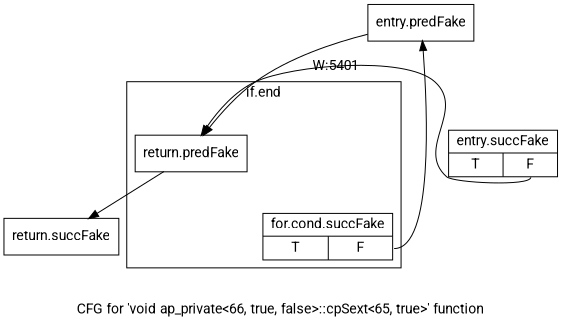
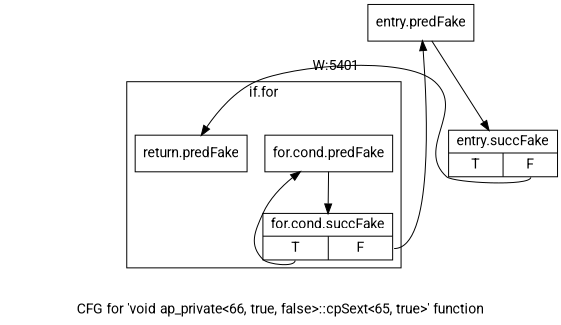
edge "entry.predFake" -> "return.predFake": now "entry.predFake" -> "entry.succFake"
cluster "if.end": label "if.end" -> "if.for"
node "for.cond.predFake": added
node "return.succFake": removed
